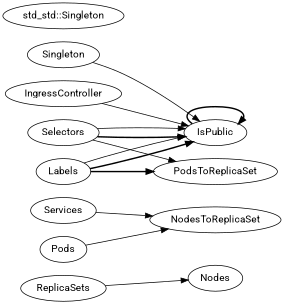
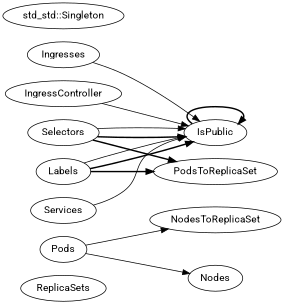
node "Singleton": label "Singleton" -> "Ingresses"
edge "Selectors" -> "PodsToReplicaSet": style solid -> bold
edge "Services" -> "NodesToReplicaSet": now "Services" -> "IsPublic"
edge "ReplicaSets" -> "Nodes": now "Pods" -> "Nodes"
